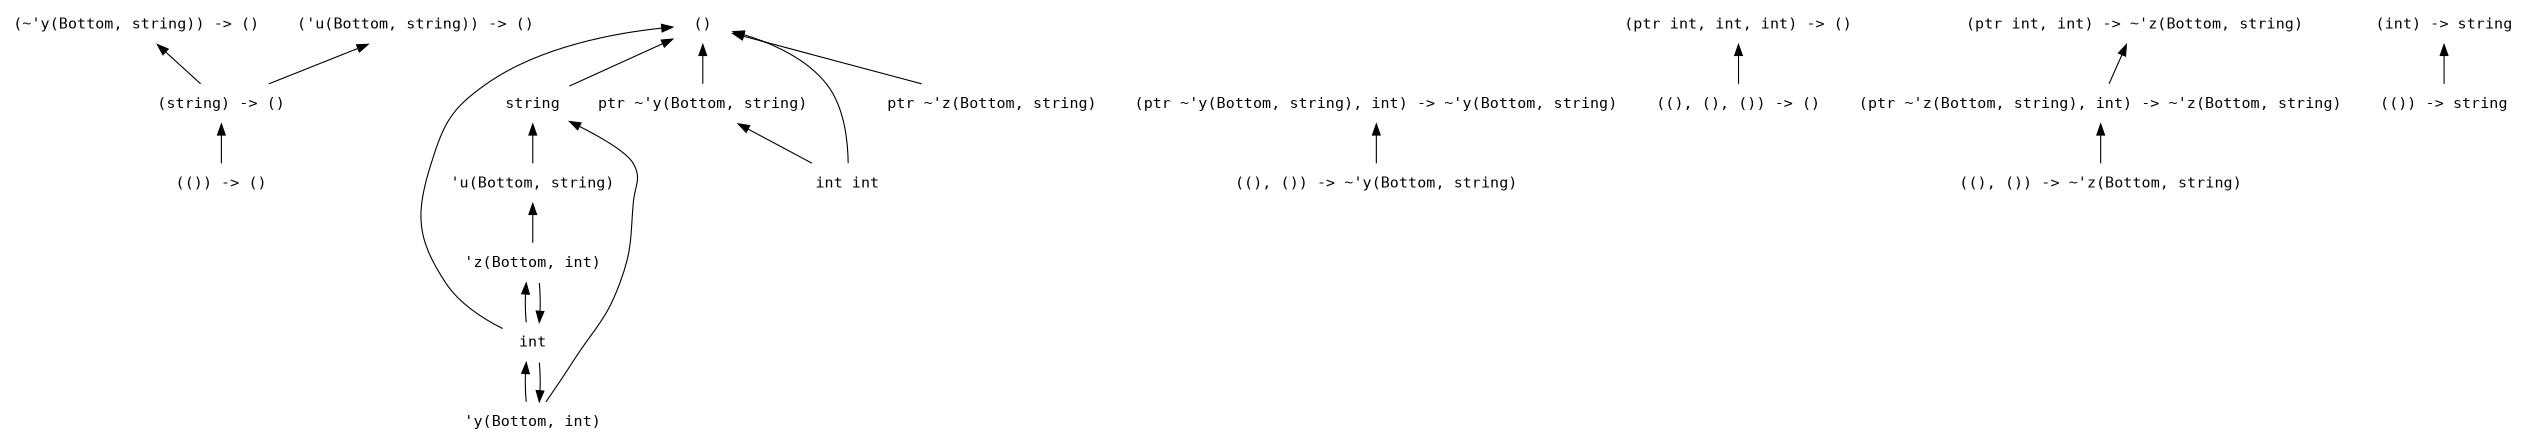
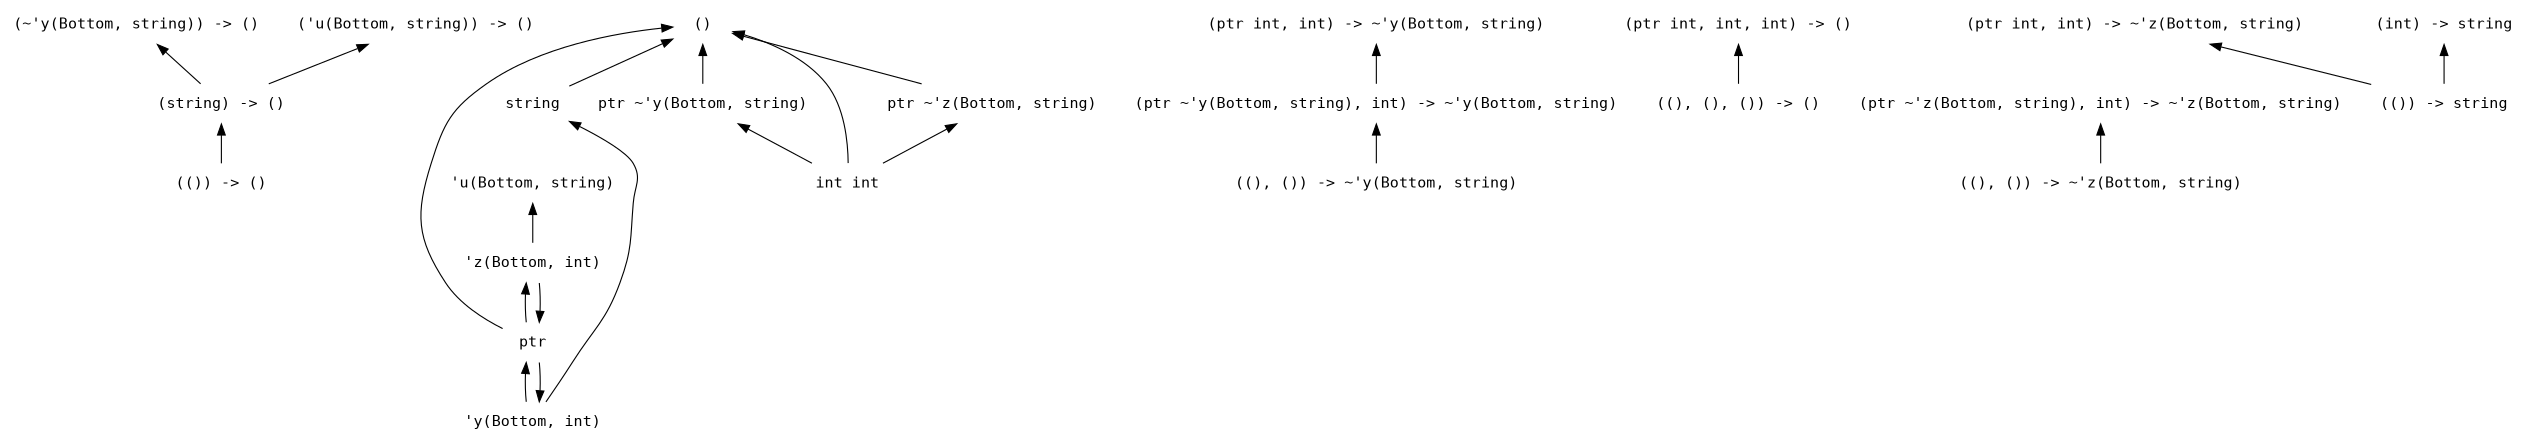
node "(ptr int, int) -> ~'y(Bottom, string)": added
edge "(ptr ~'z(Bottom, string), int) -> ~'z(Bottom, string)" -> "(ptr int, int) -> ~'z(Bottom, string)": now "(()) -> string" -> "(ptr int, int) -> ~'z(Bottom, string)"
edge "int int" -> "ptr ~'z(Bottom, string)": added
edge "'u(Bottom, string)" -> "string": removed
node "int": label "int" -> "ptr"
